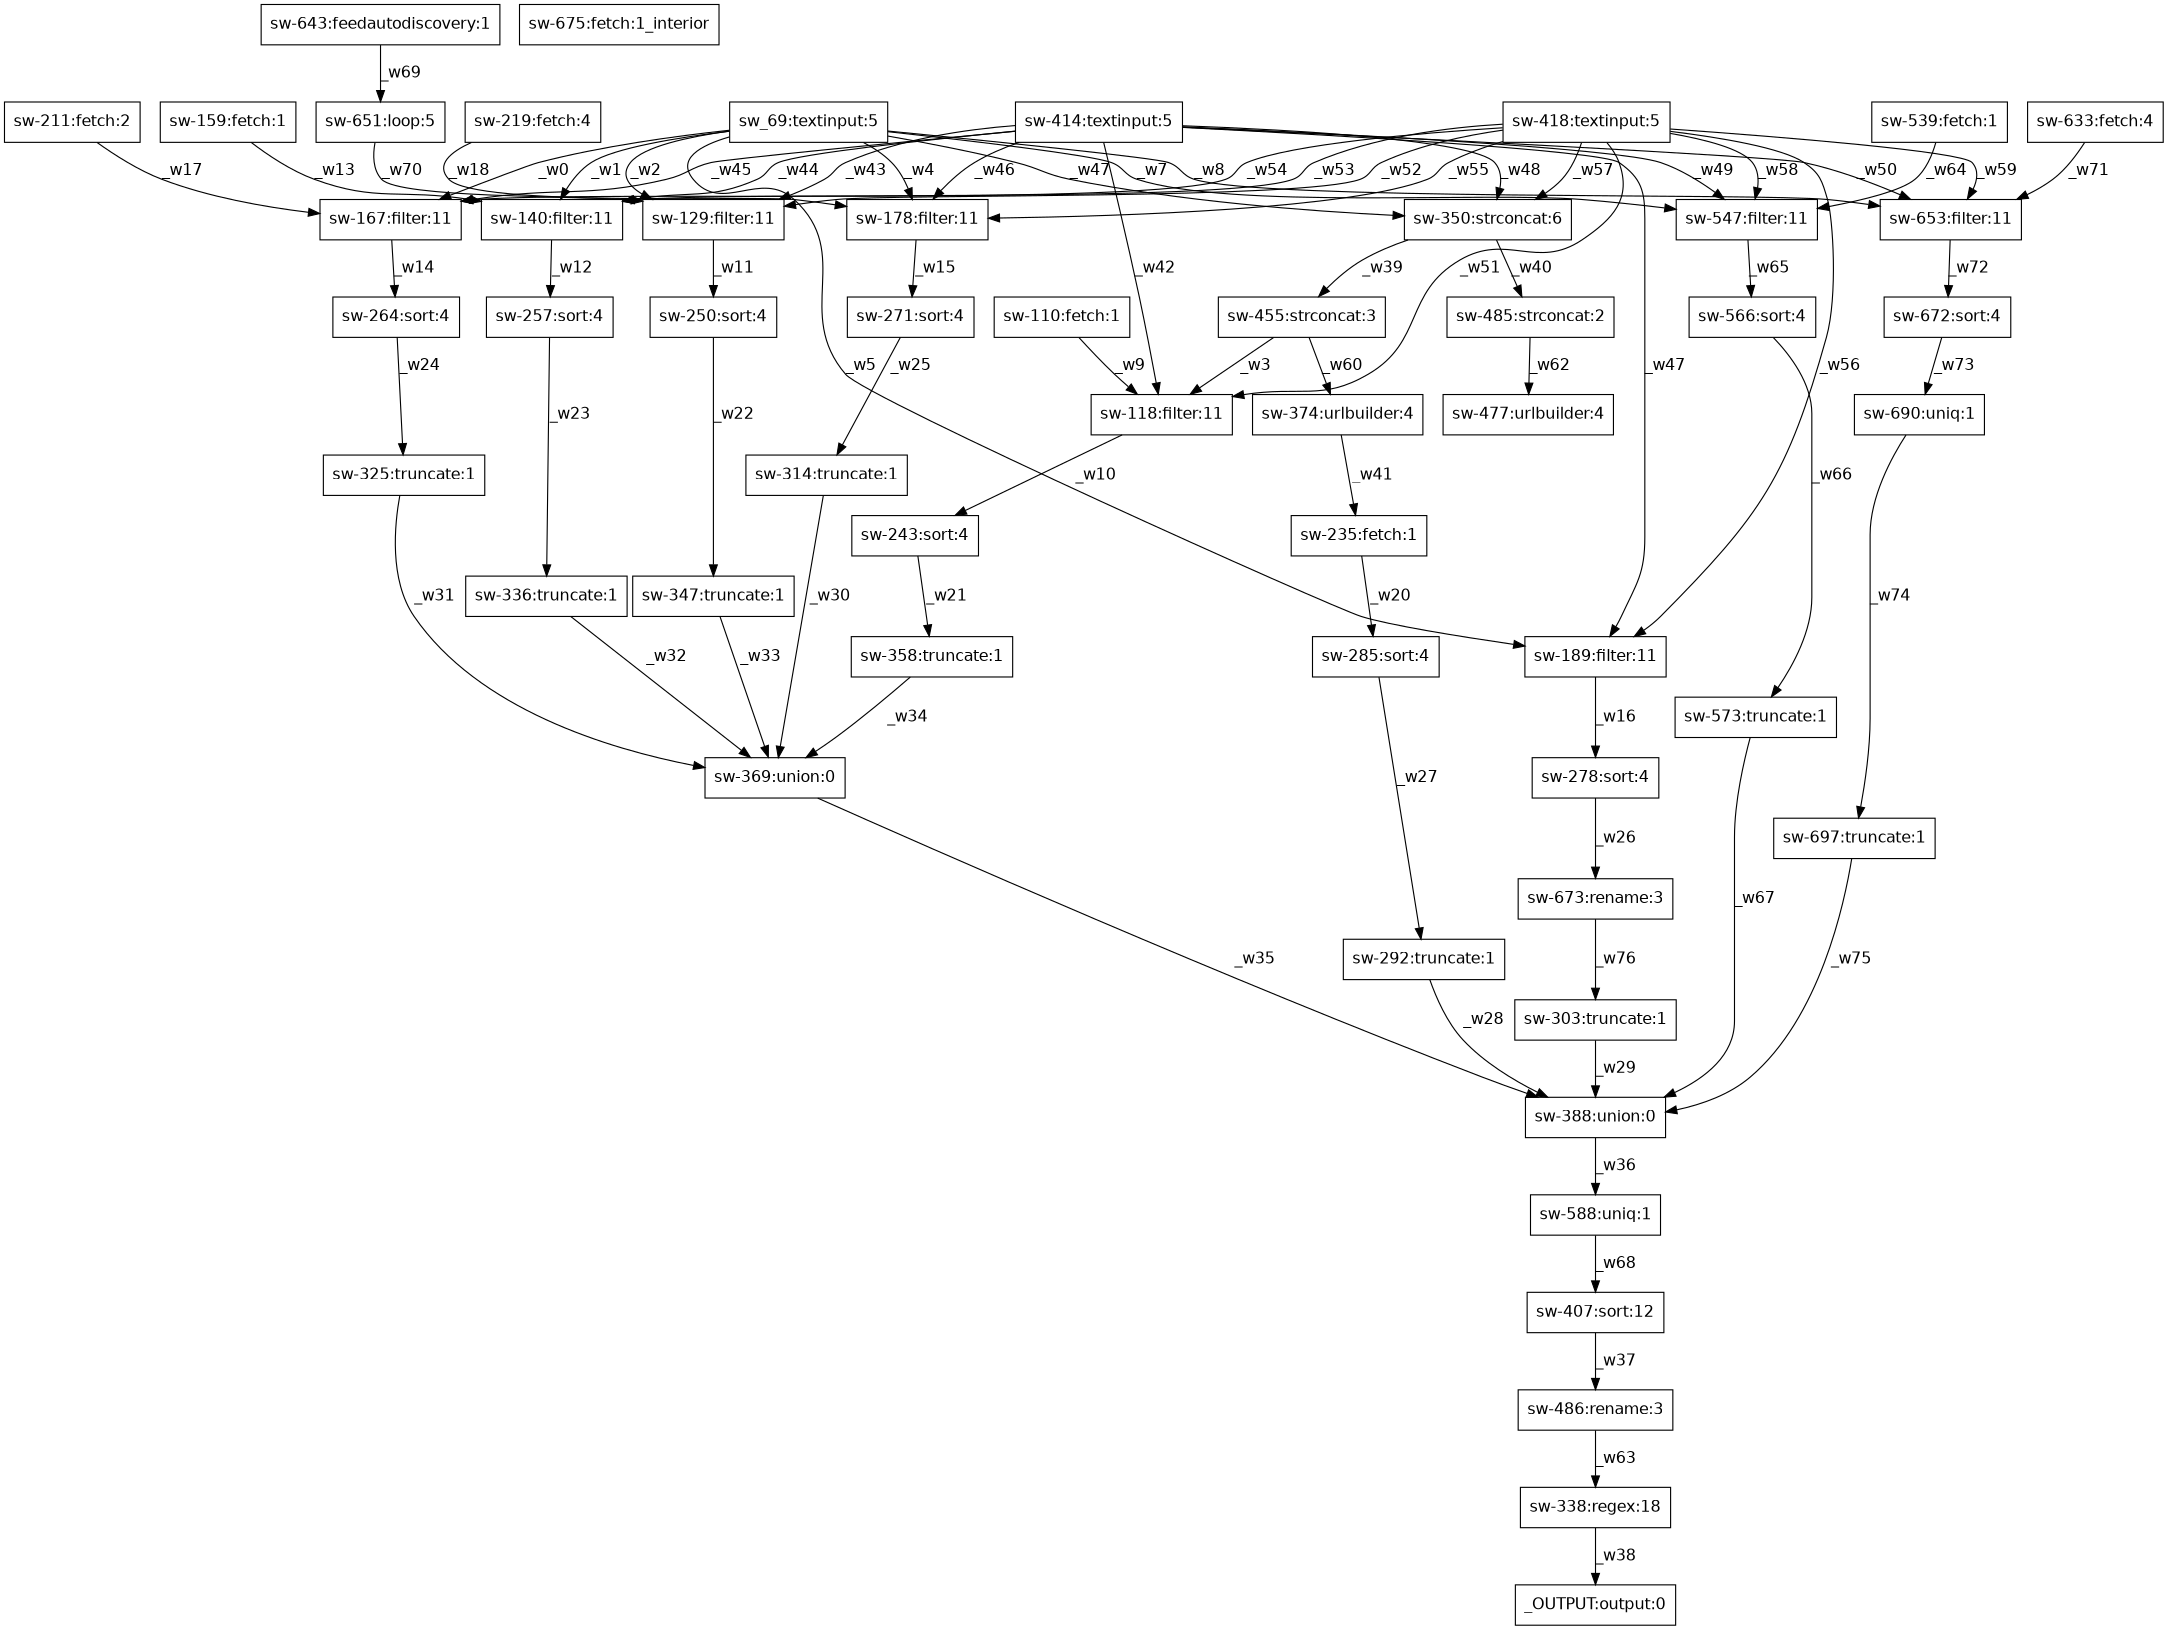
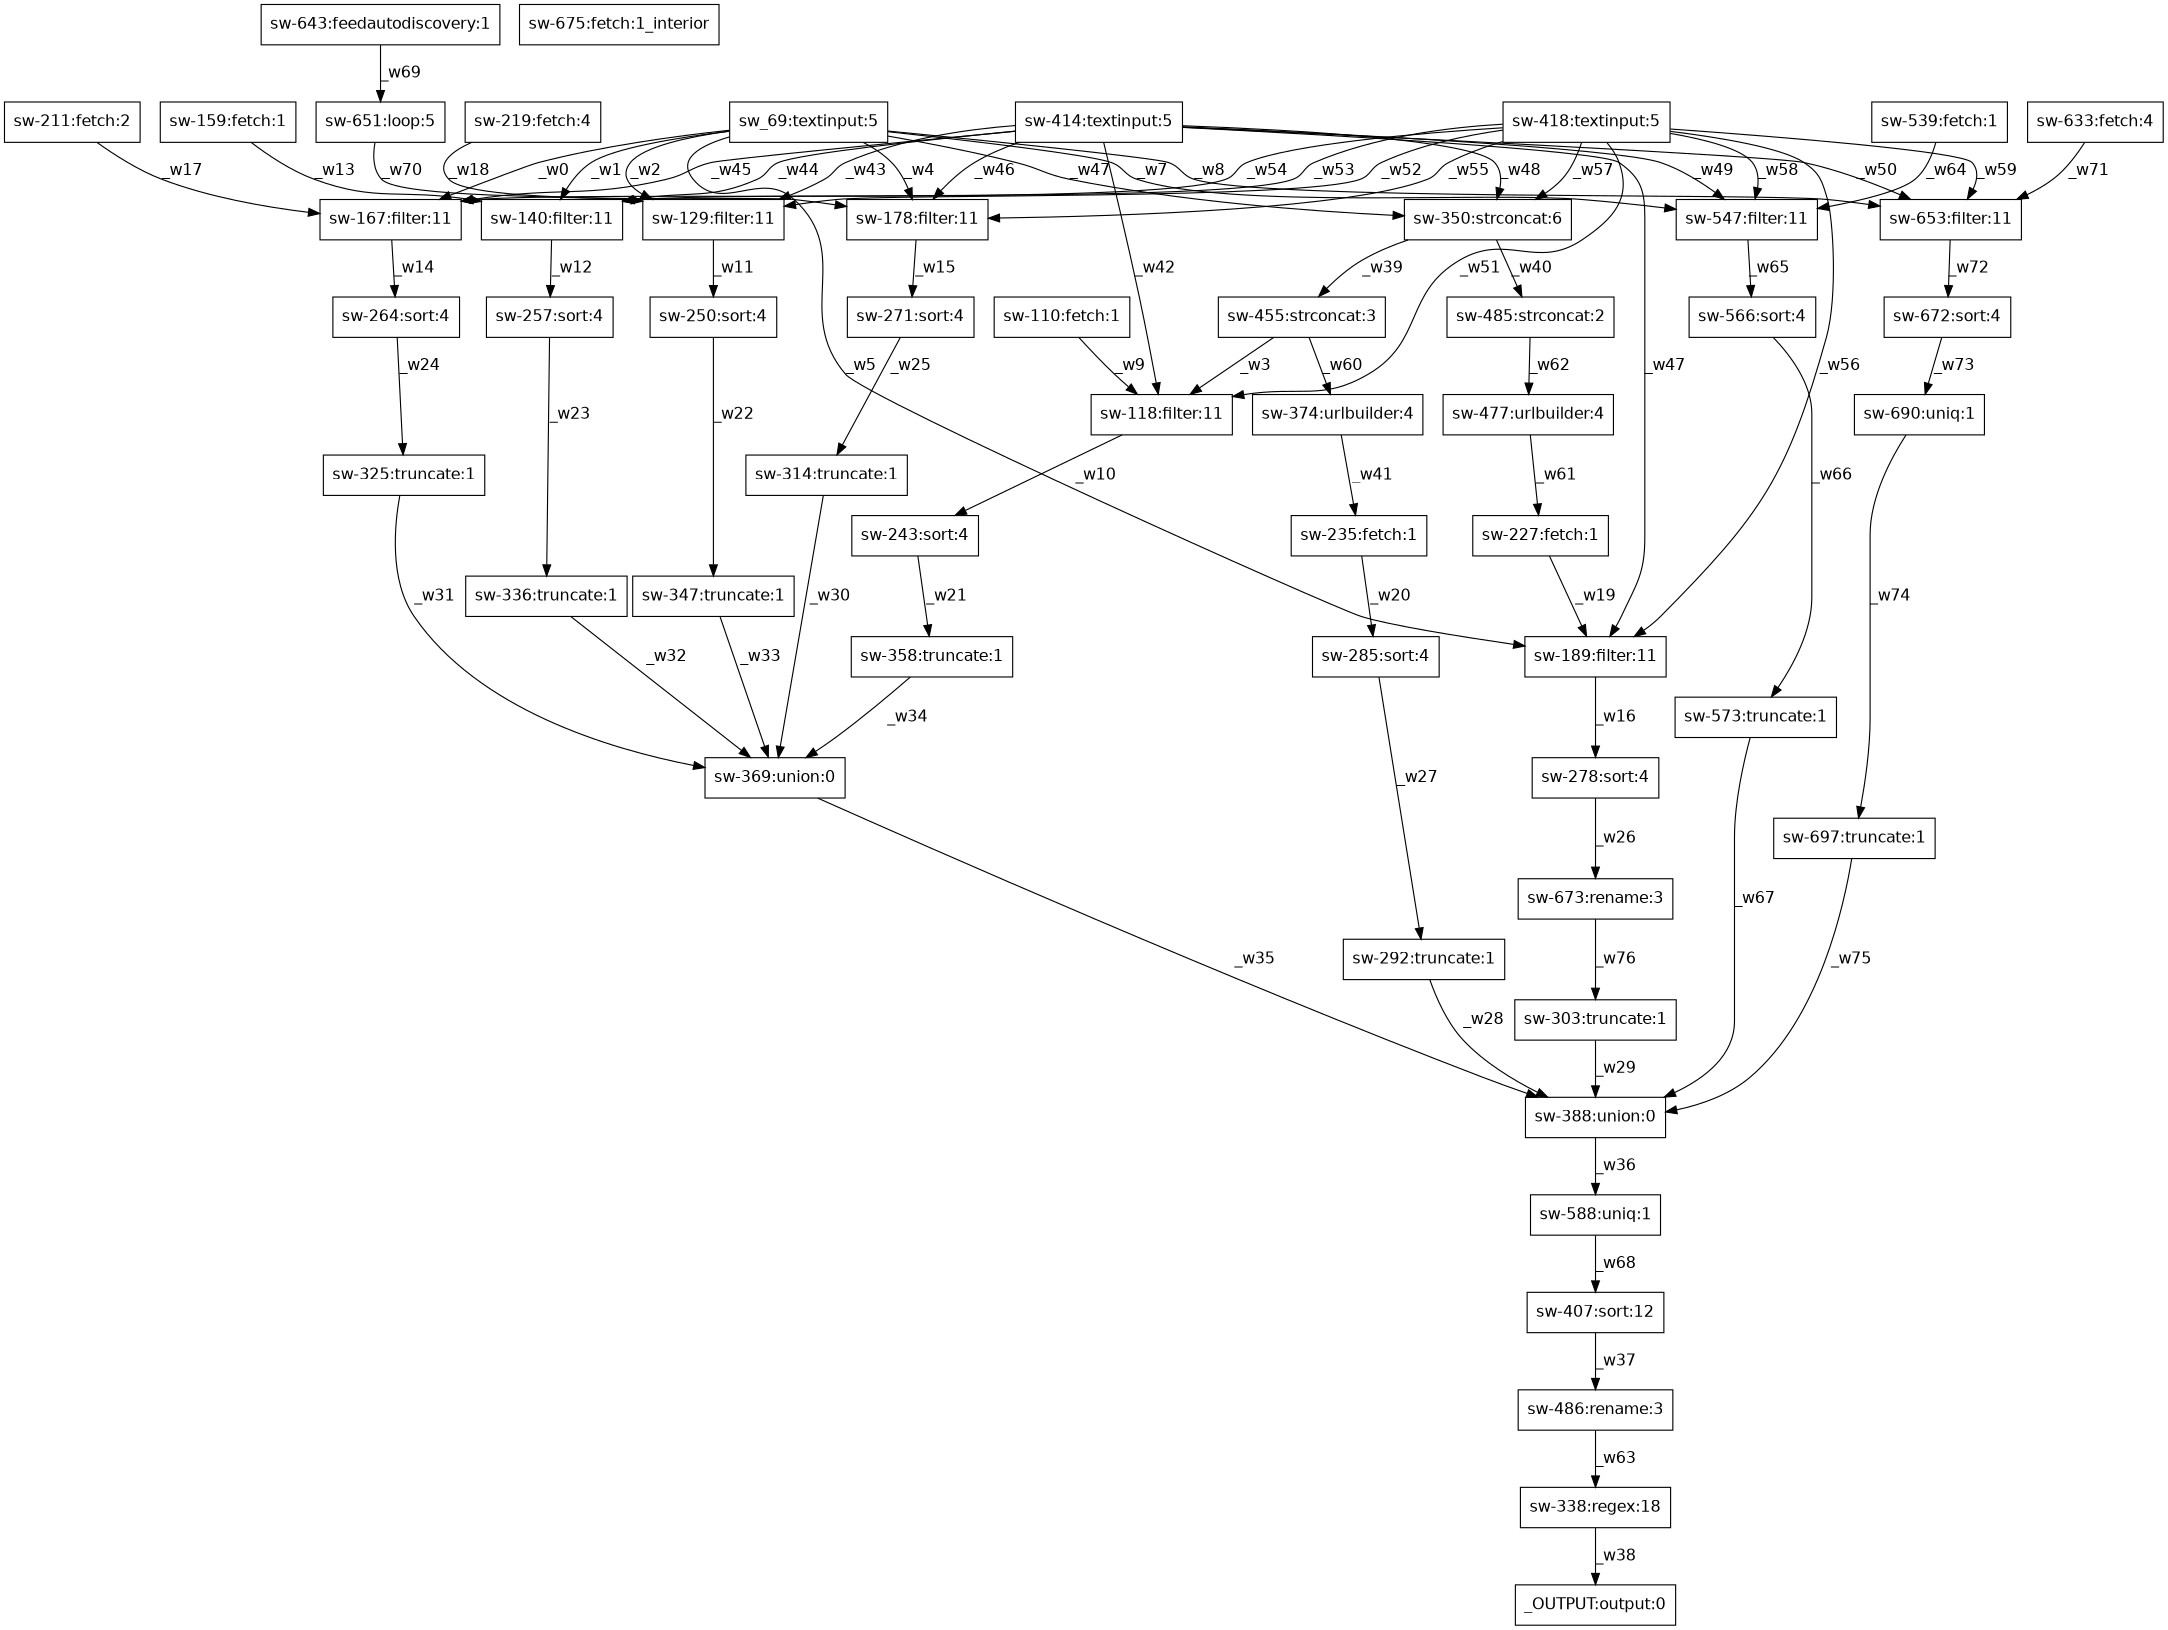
node "sw-227:fetch:1": added
